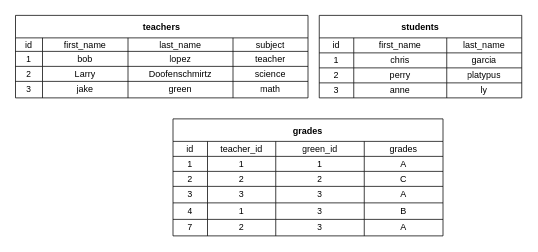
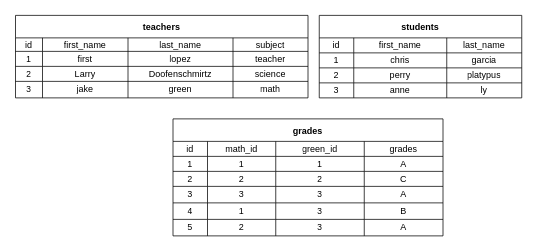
node "bob": label "bob" -> "first"
node "teacher_id": label "teacher_id" -> "math_id"
node "7": label "7" -> "5"
